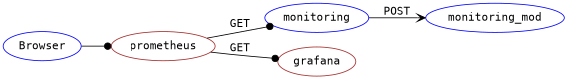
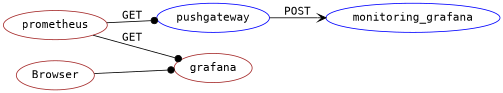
node "monitoring": label "monitoring" -> "pushgateway"
node "monitoring_mod": label "monitoring_mod" -> "monitoring_grafana"
node "Browser": color blue -> brown
edge "Browser" -> "prometheus": now "Browser" -> "grafana"
